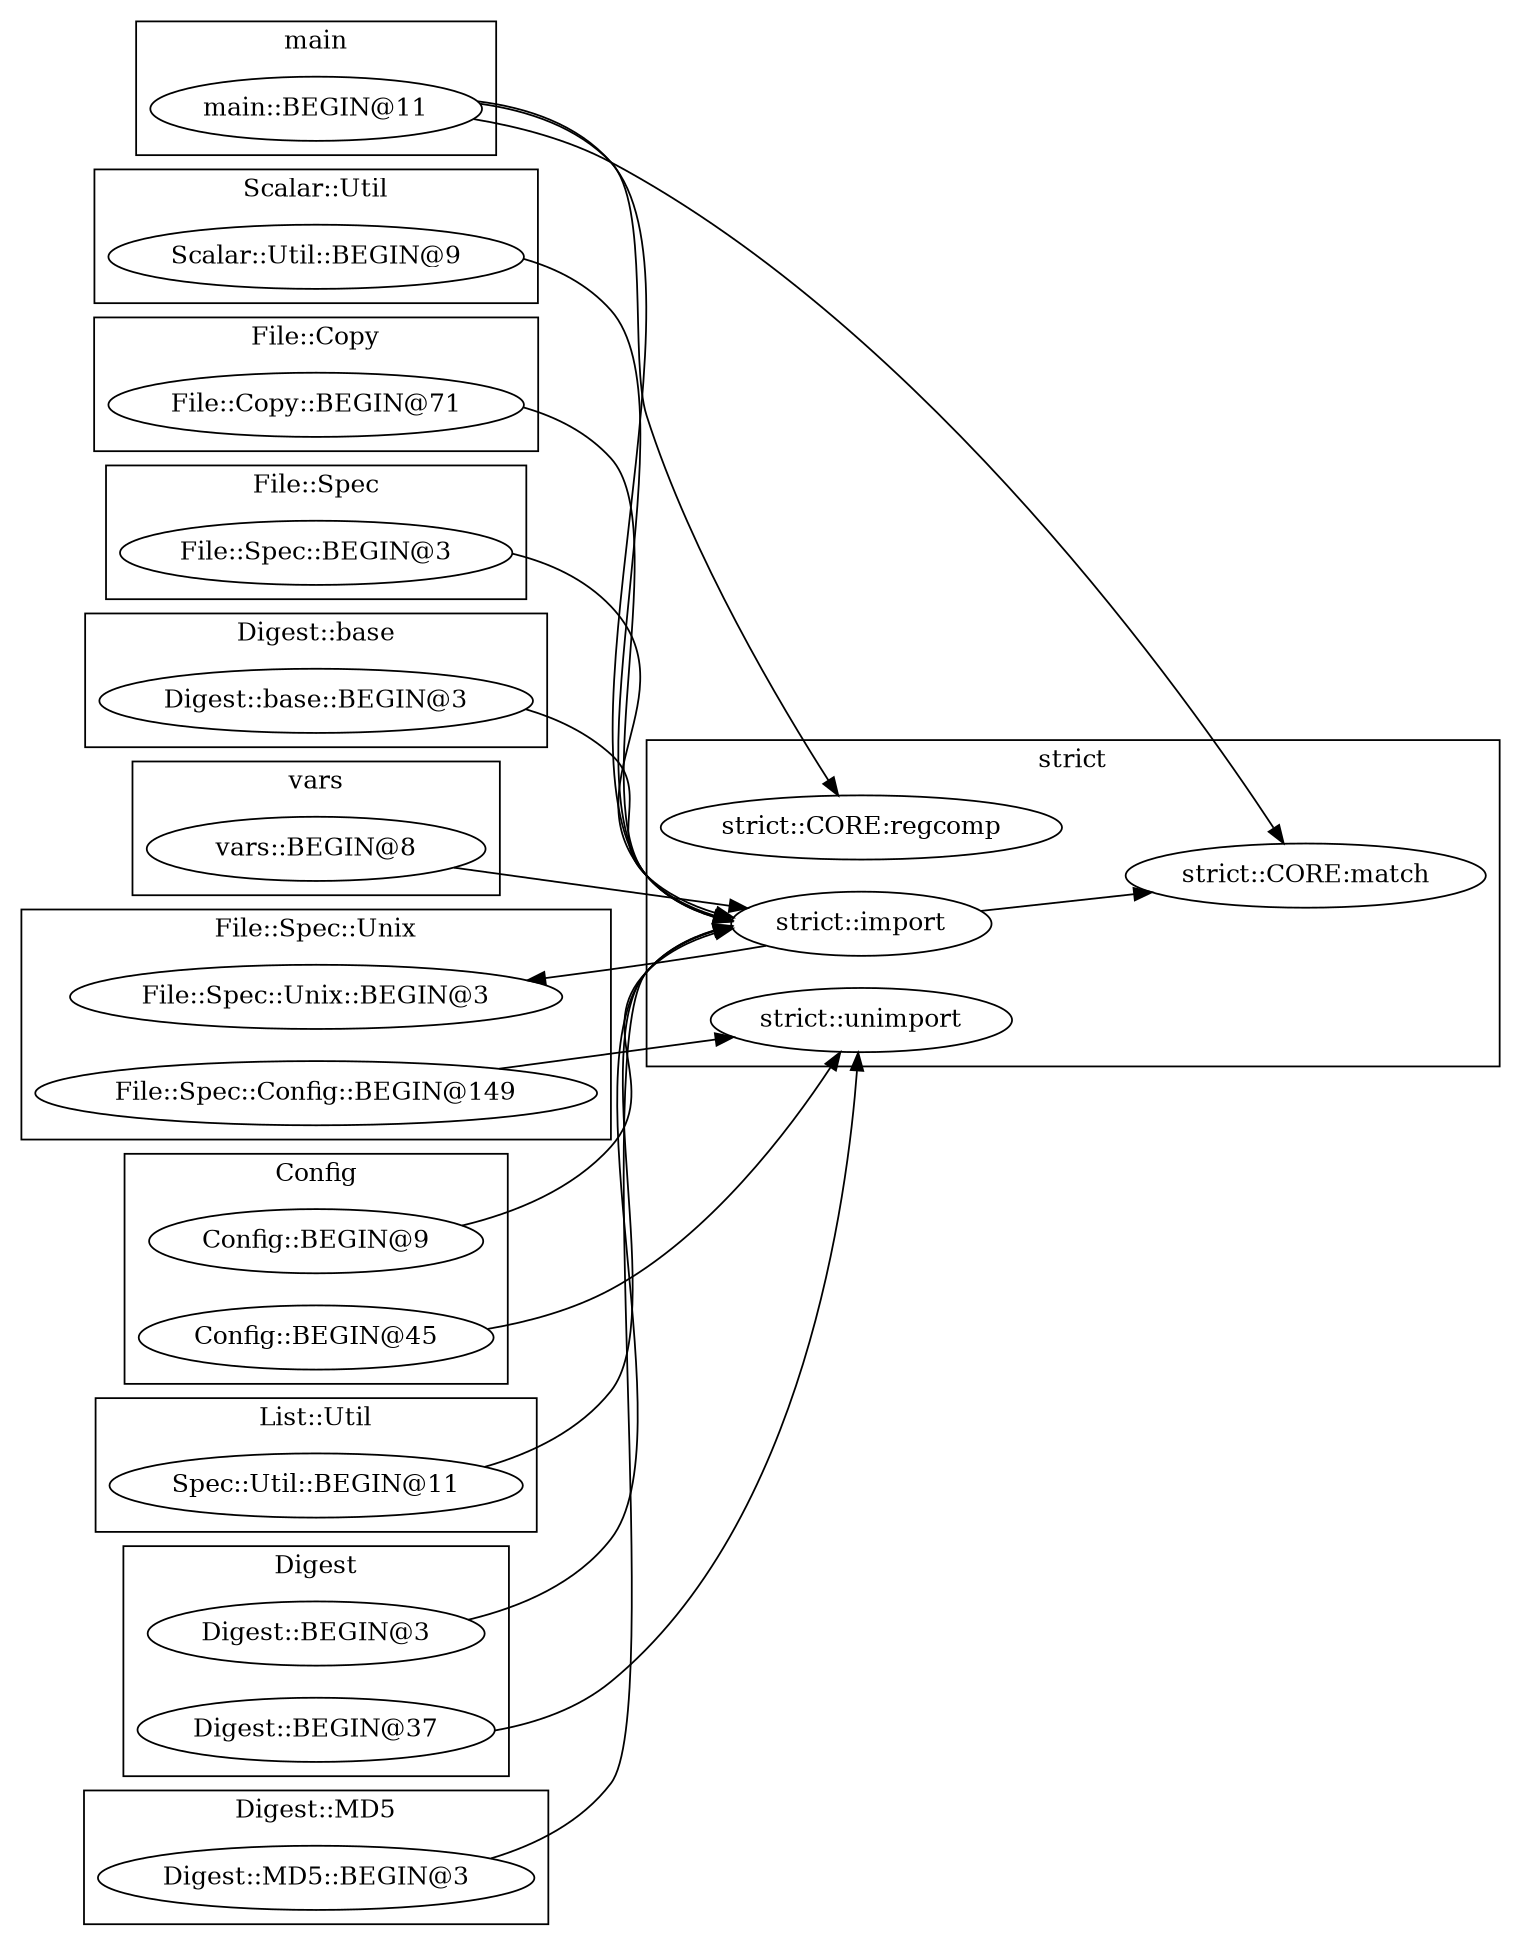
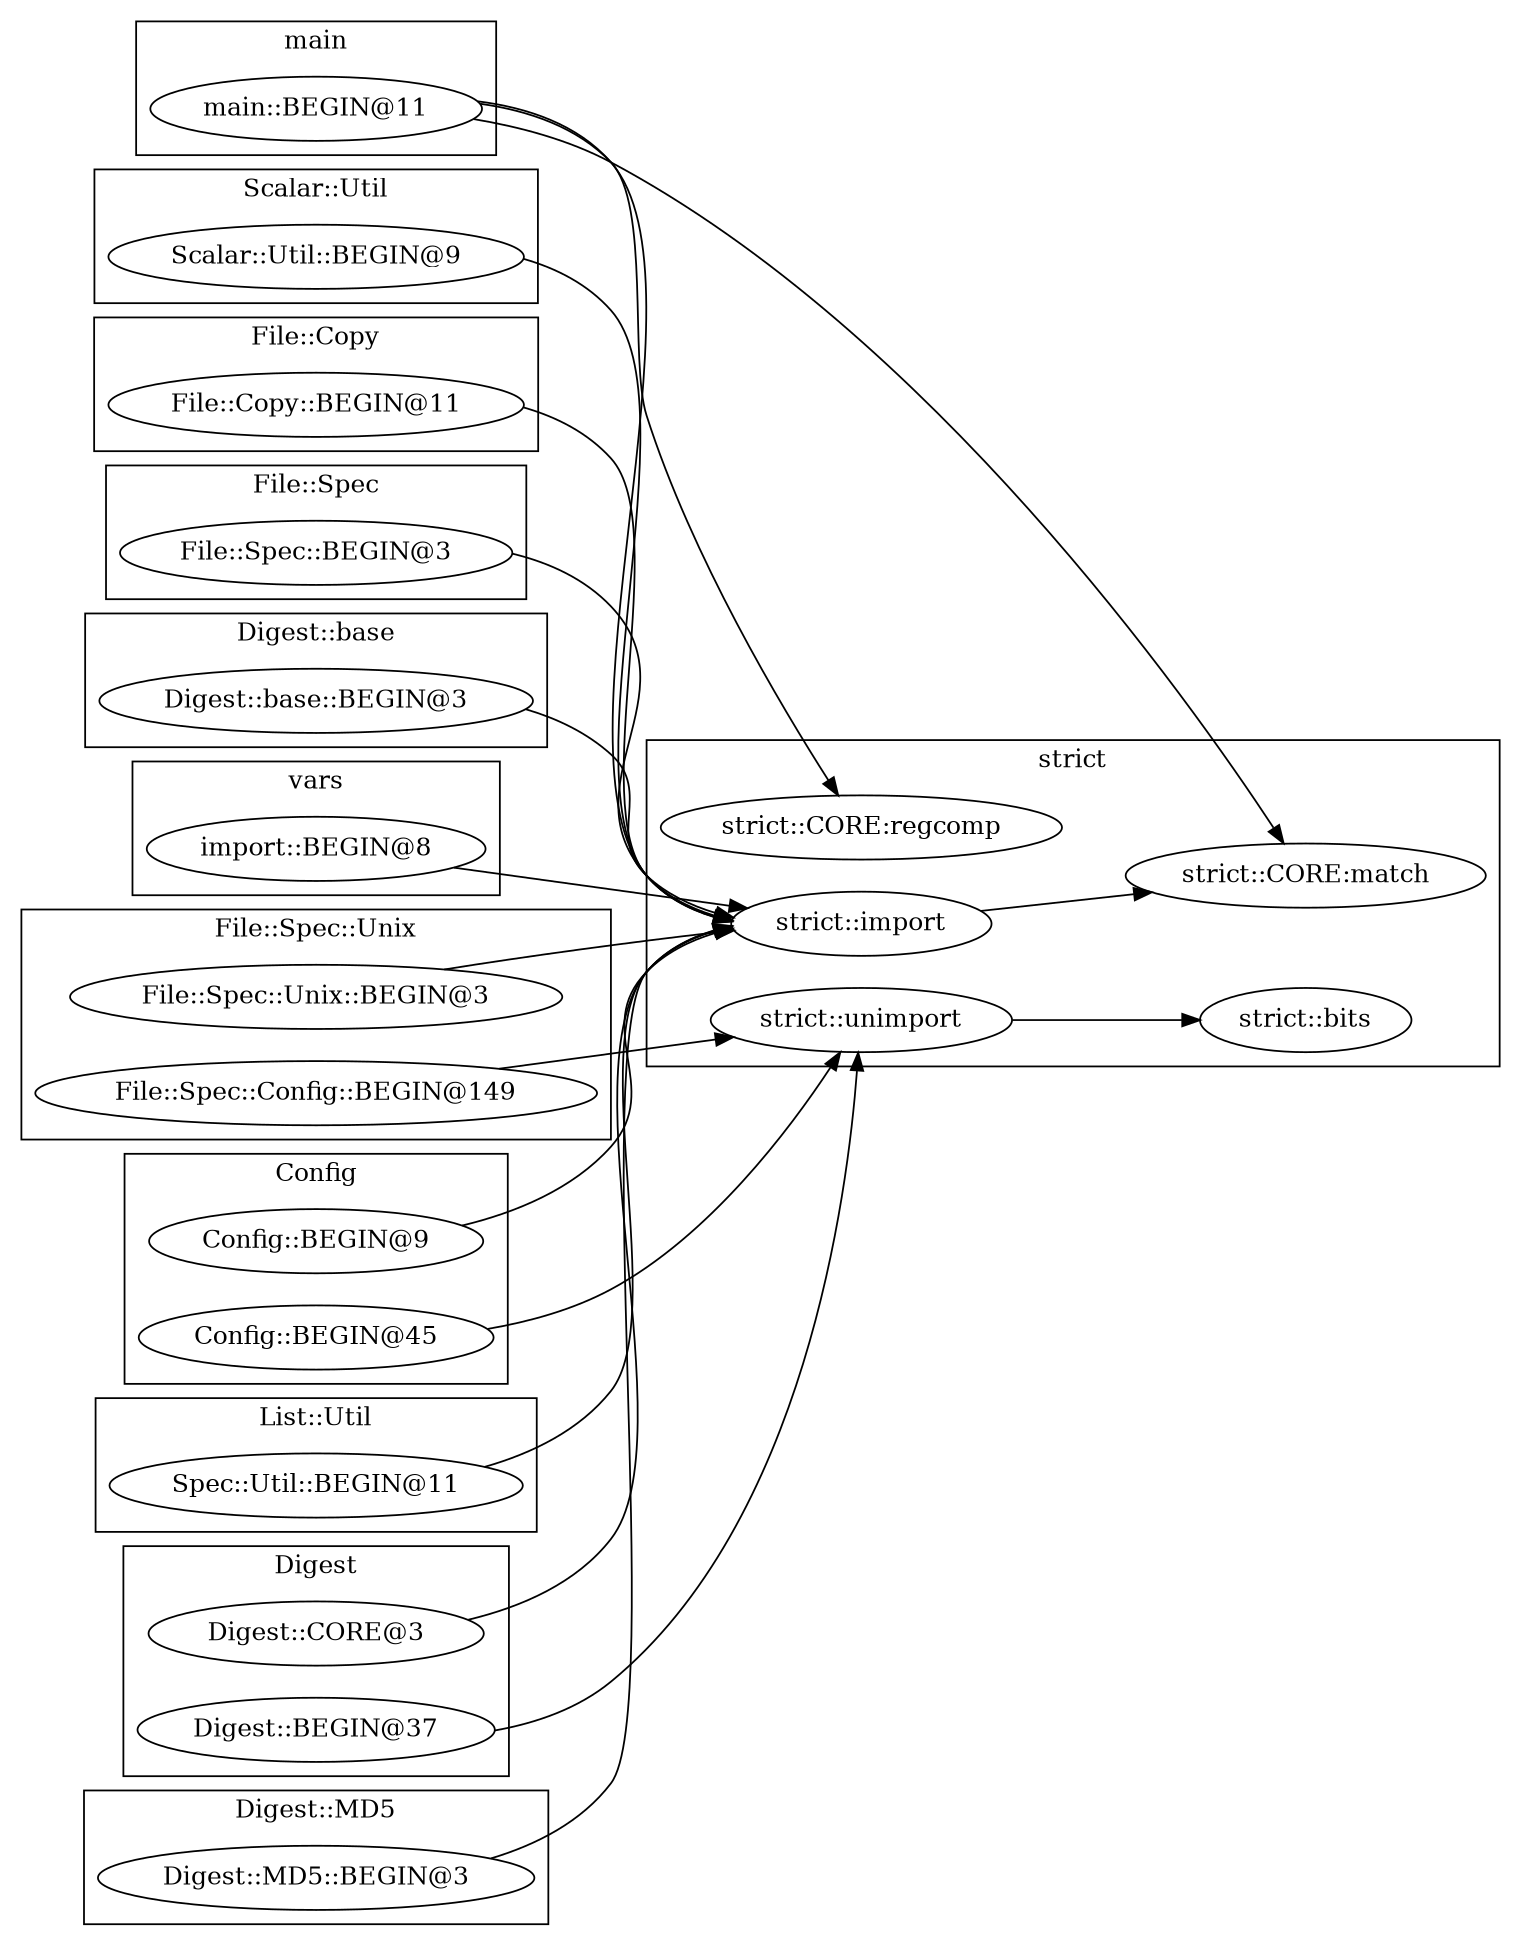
node "File::Copy::BEGIN@71": label "File::Copy::BEGIN@71" -> "File::Copy::BEGIN@11"
node "vars::BEGIN@8": label "vars::BEGIN@8" -> "import::BEGIN@8"
edge "strict::import" -> "File::Spec::Unix::BEGIN@3": reversed
node "strict::bits": added
node "Digest::BEGIN@3": label "Digest::BEGIN@3" -> "Digest::CORE@3"
